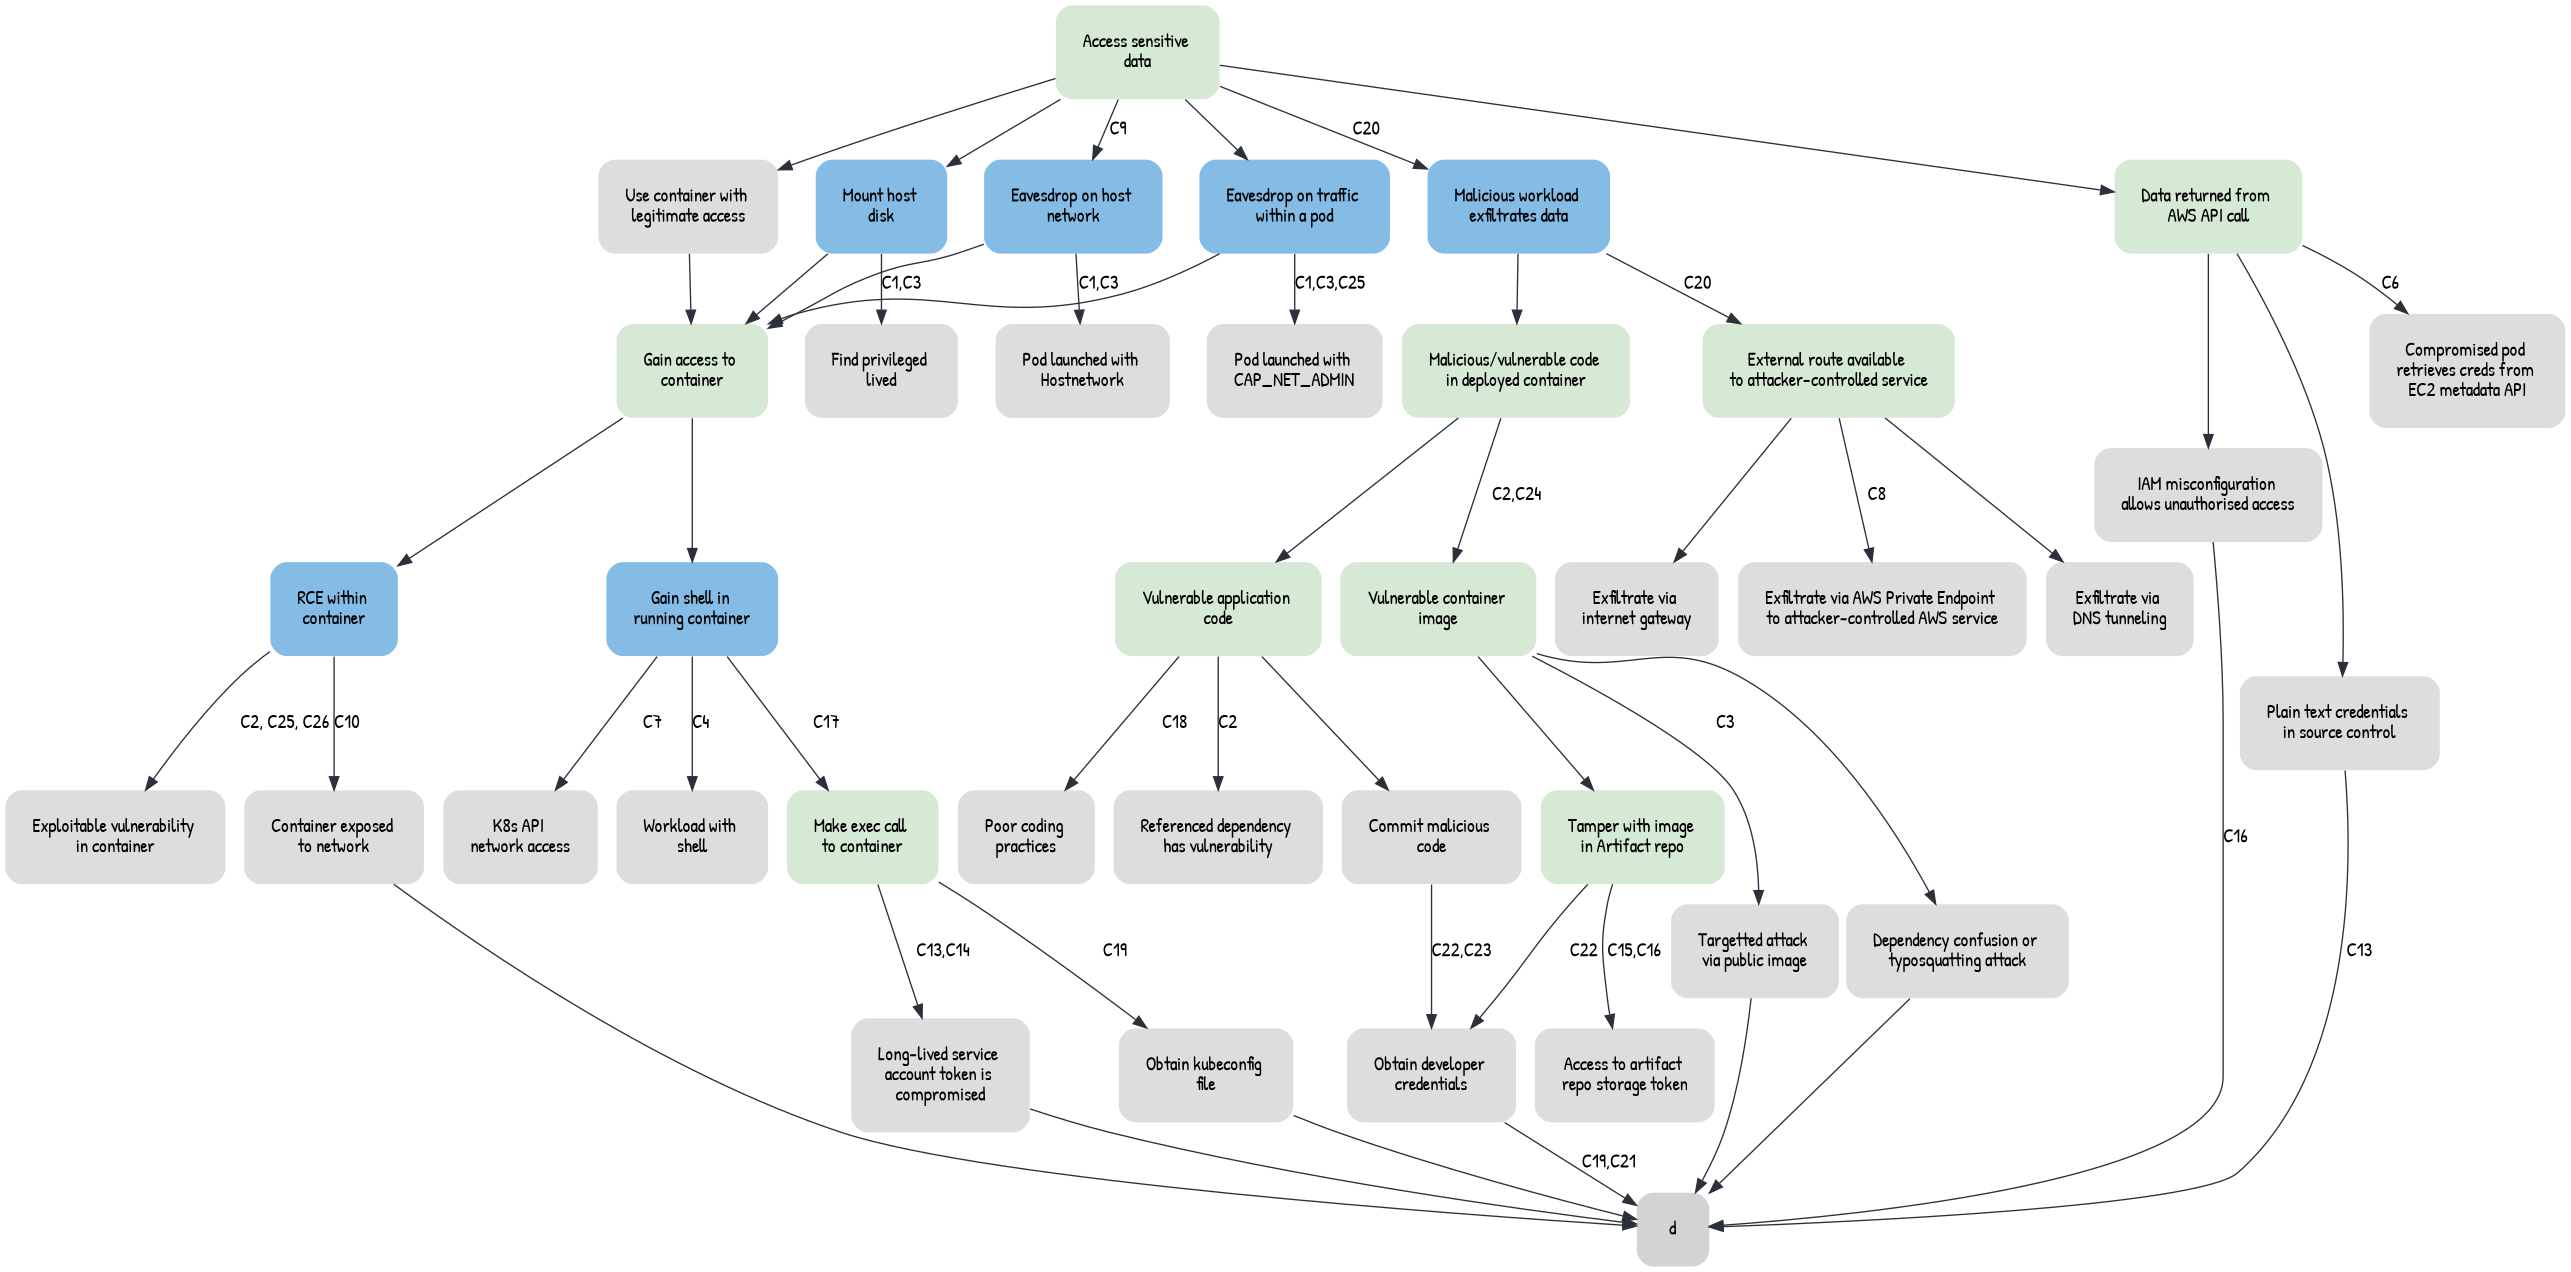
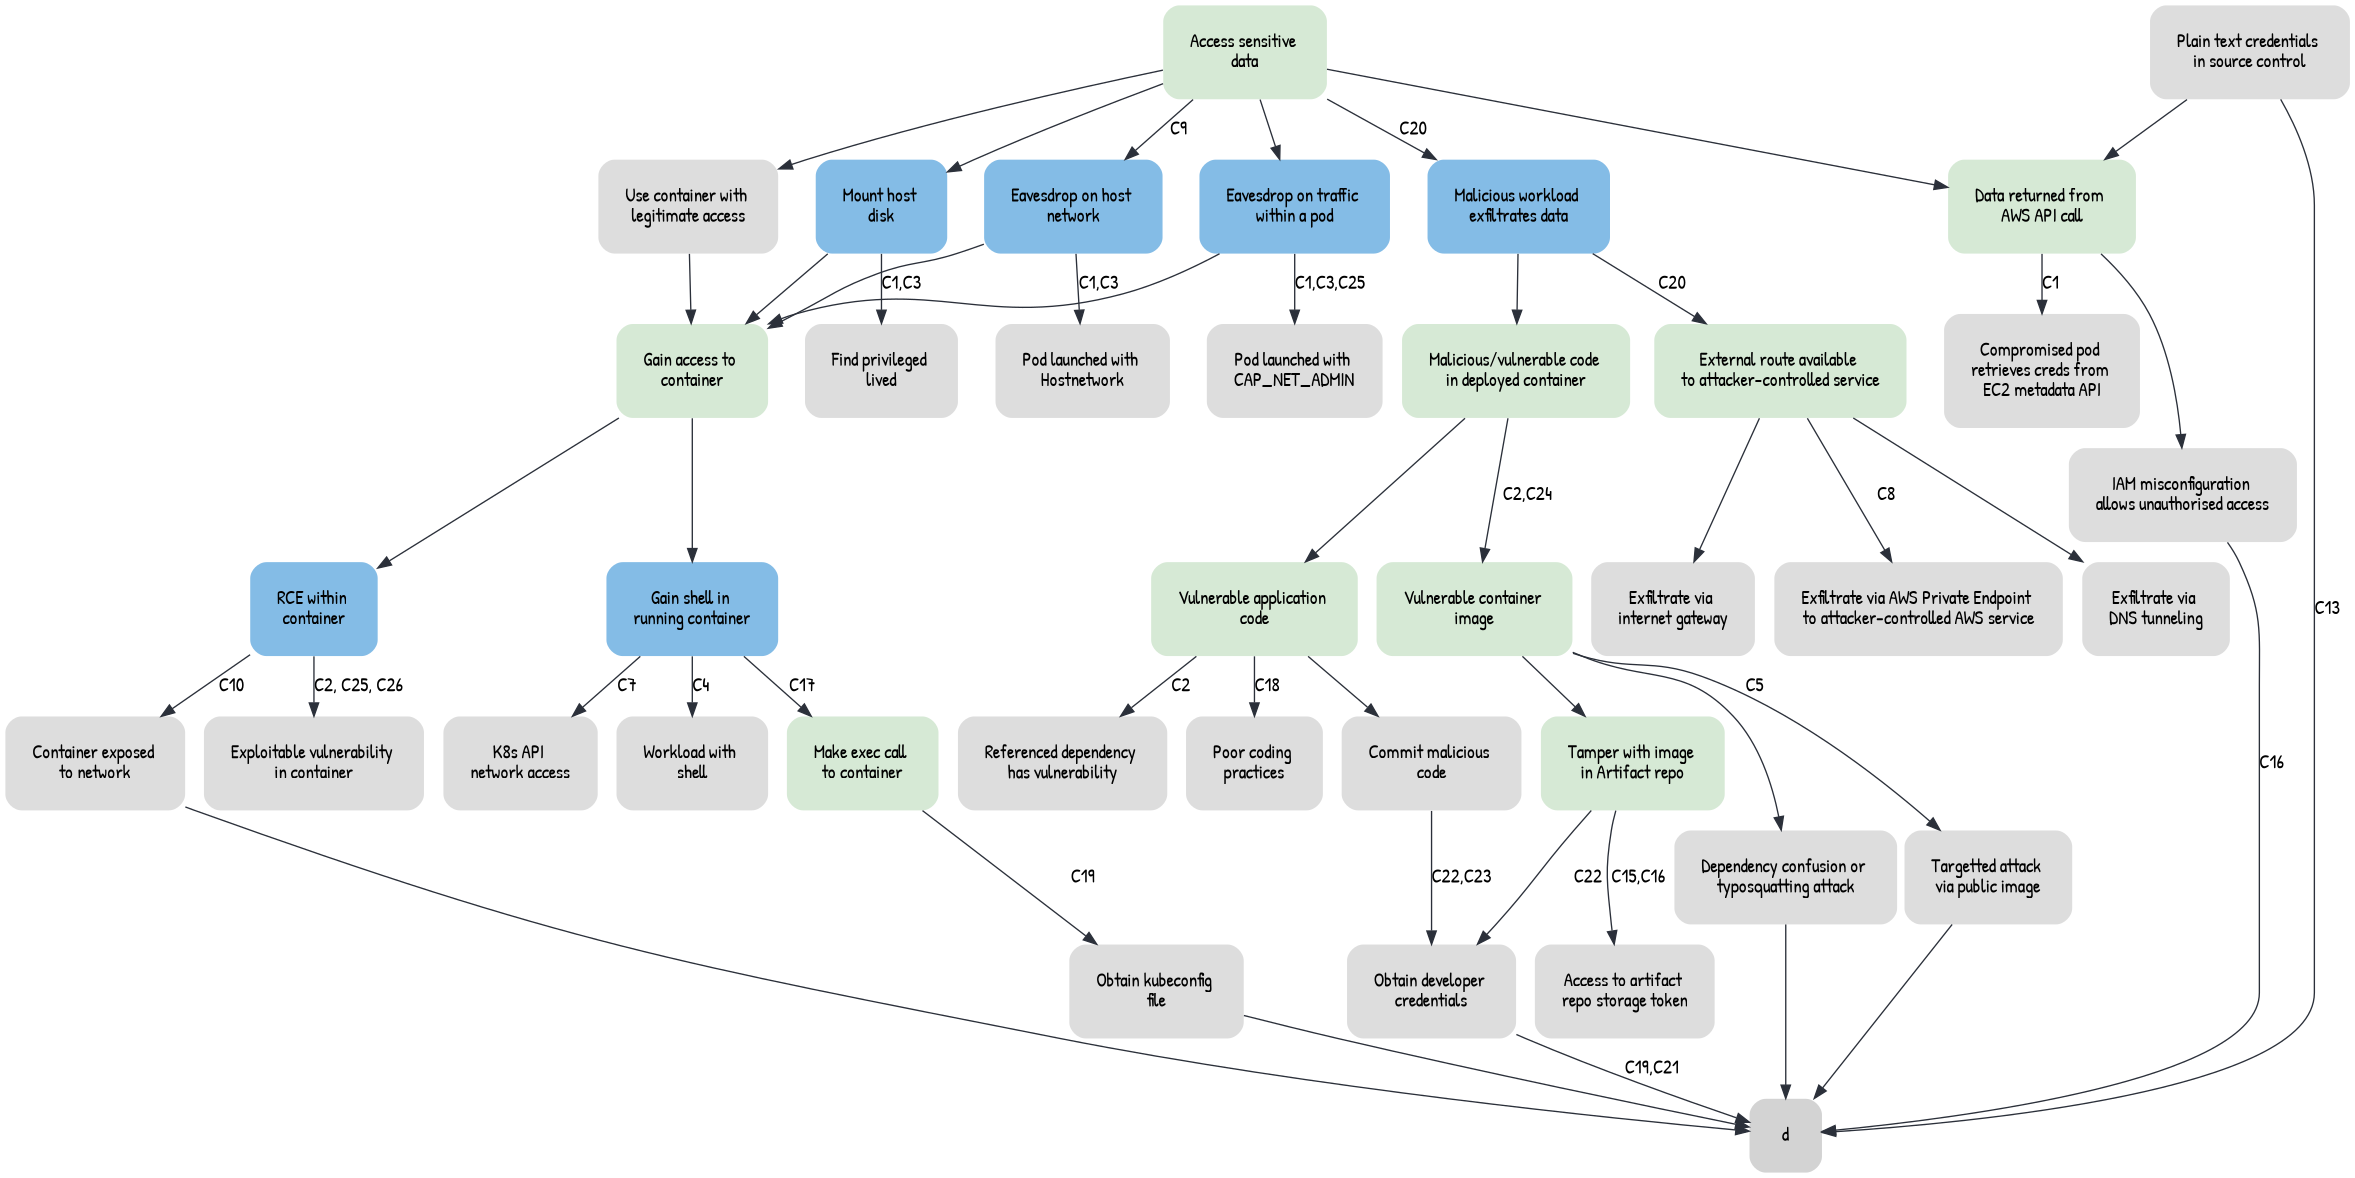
edge "Data returned from AWS API call" -> "Compromised pod retrieves creds from EC2 metadata API": label "C6" -> "C1"
edge "Data returned from AWS API call" -> "Plain text credentials in source control": reversed
edge "Vulnerable container image" -> "Targetted attack via public image": label "C3" -> "C5"
node "Long-lived service account token is compromised": removed
